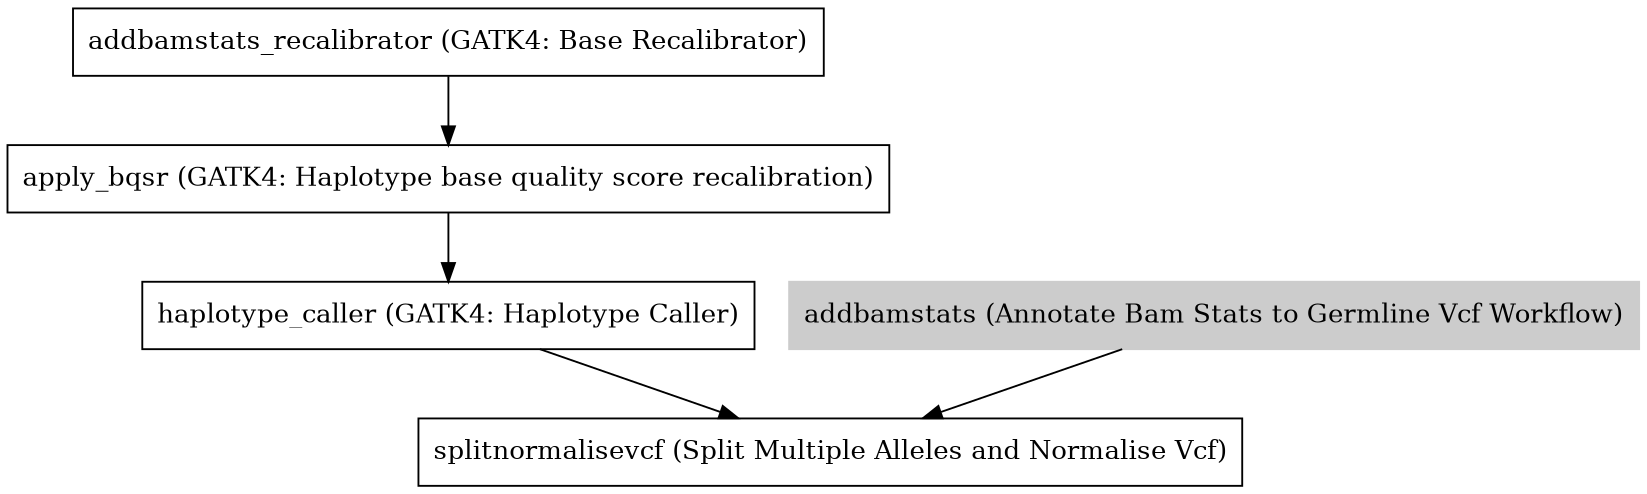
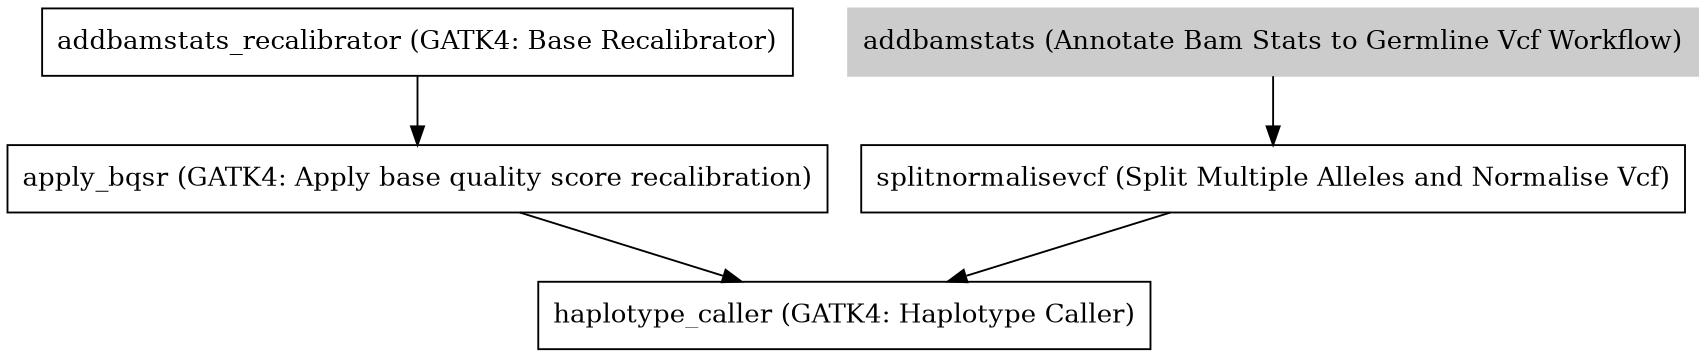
node "apply_bqsr (GATK4: Haplotype base quality score recalibration)": label "apply_bqsr (GATK4: Haplotype base quality score recalibration)" -> "apply_bqsr (GATK4: Apply base quality score recalibration)"
edge "haplotype_caller (GATK4: Haplotype Caller)" -> "splitnormalisevcf (Split Multiple Alleles and Normalise Vcf)": reversed
